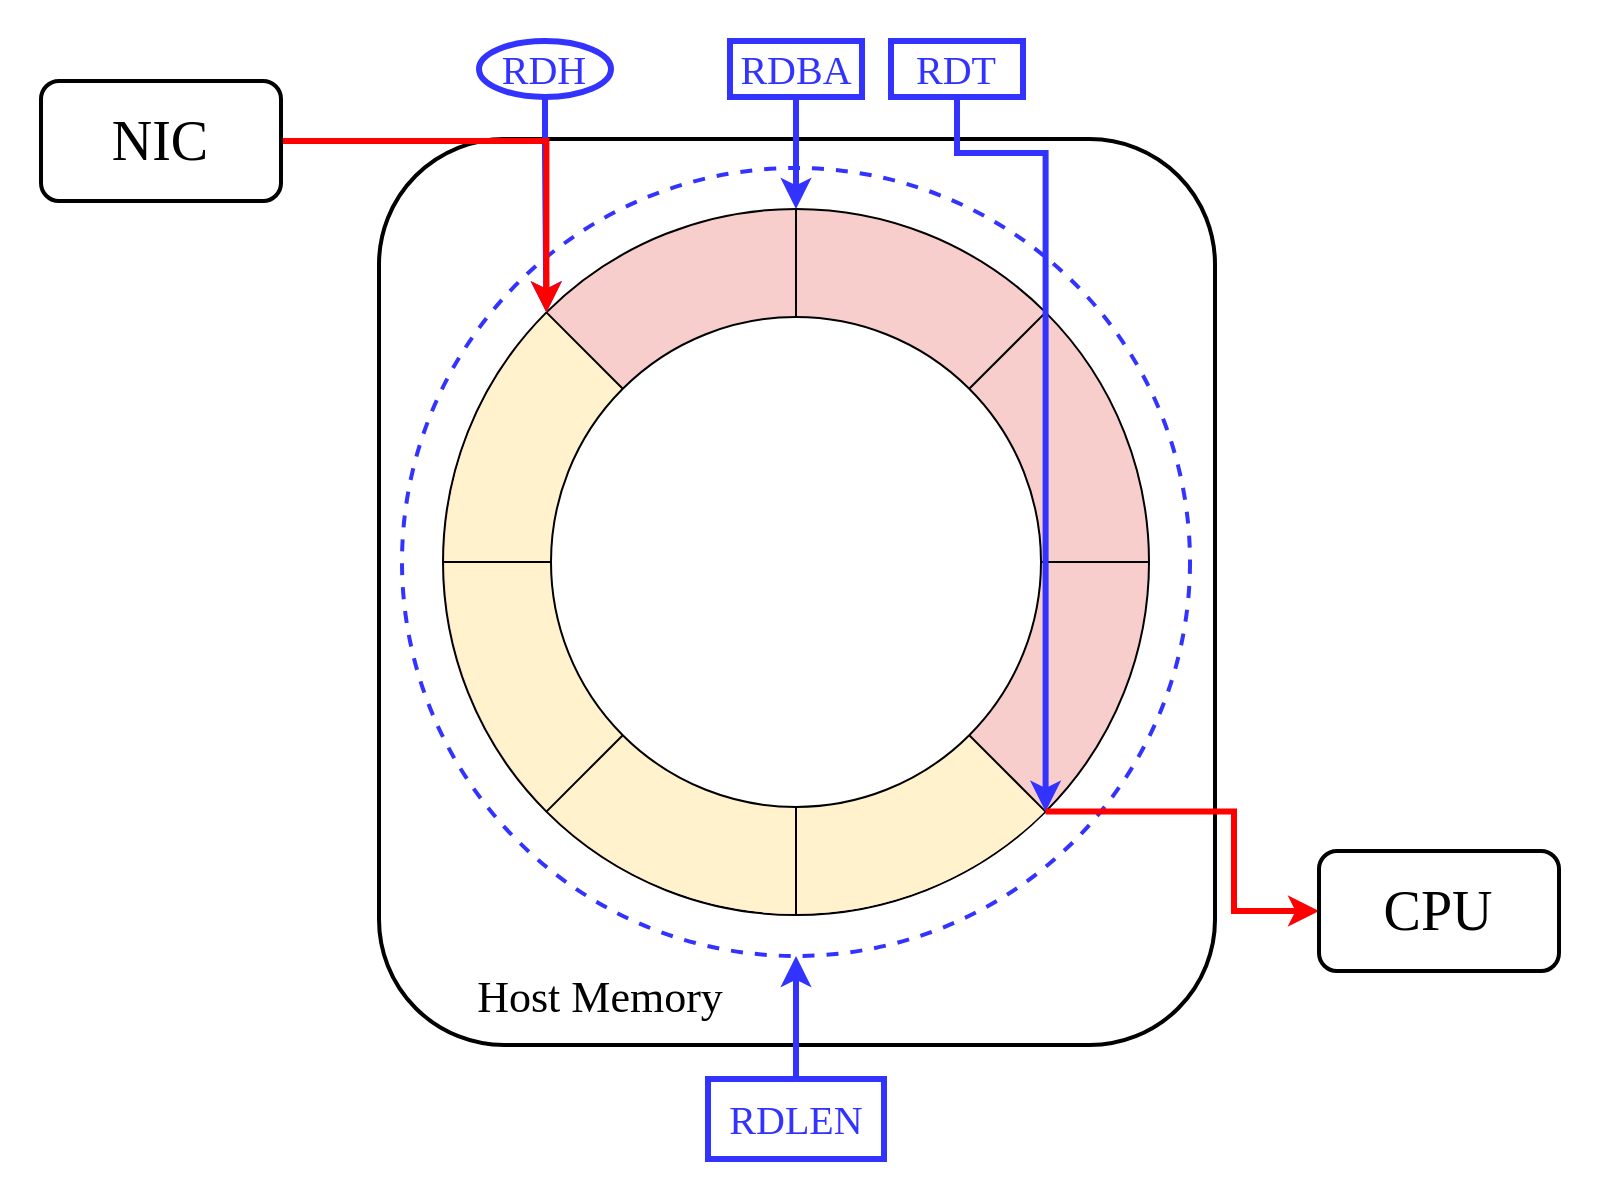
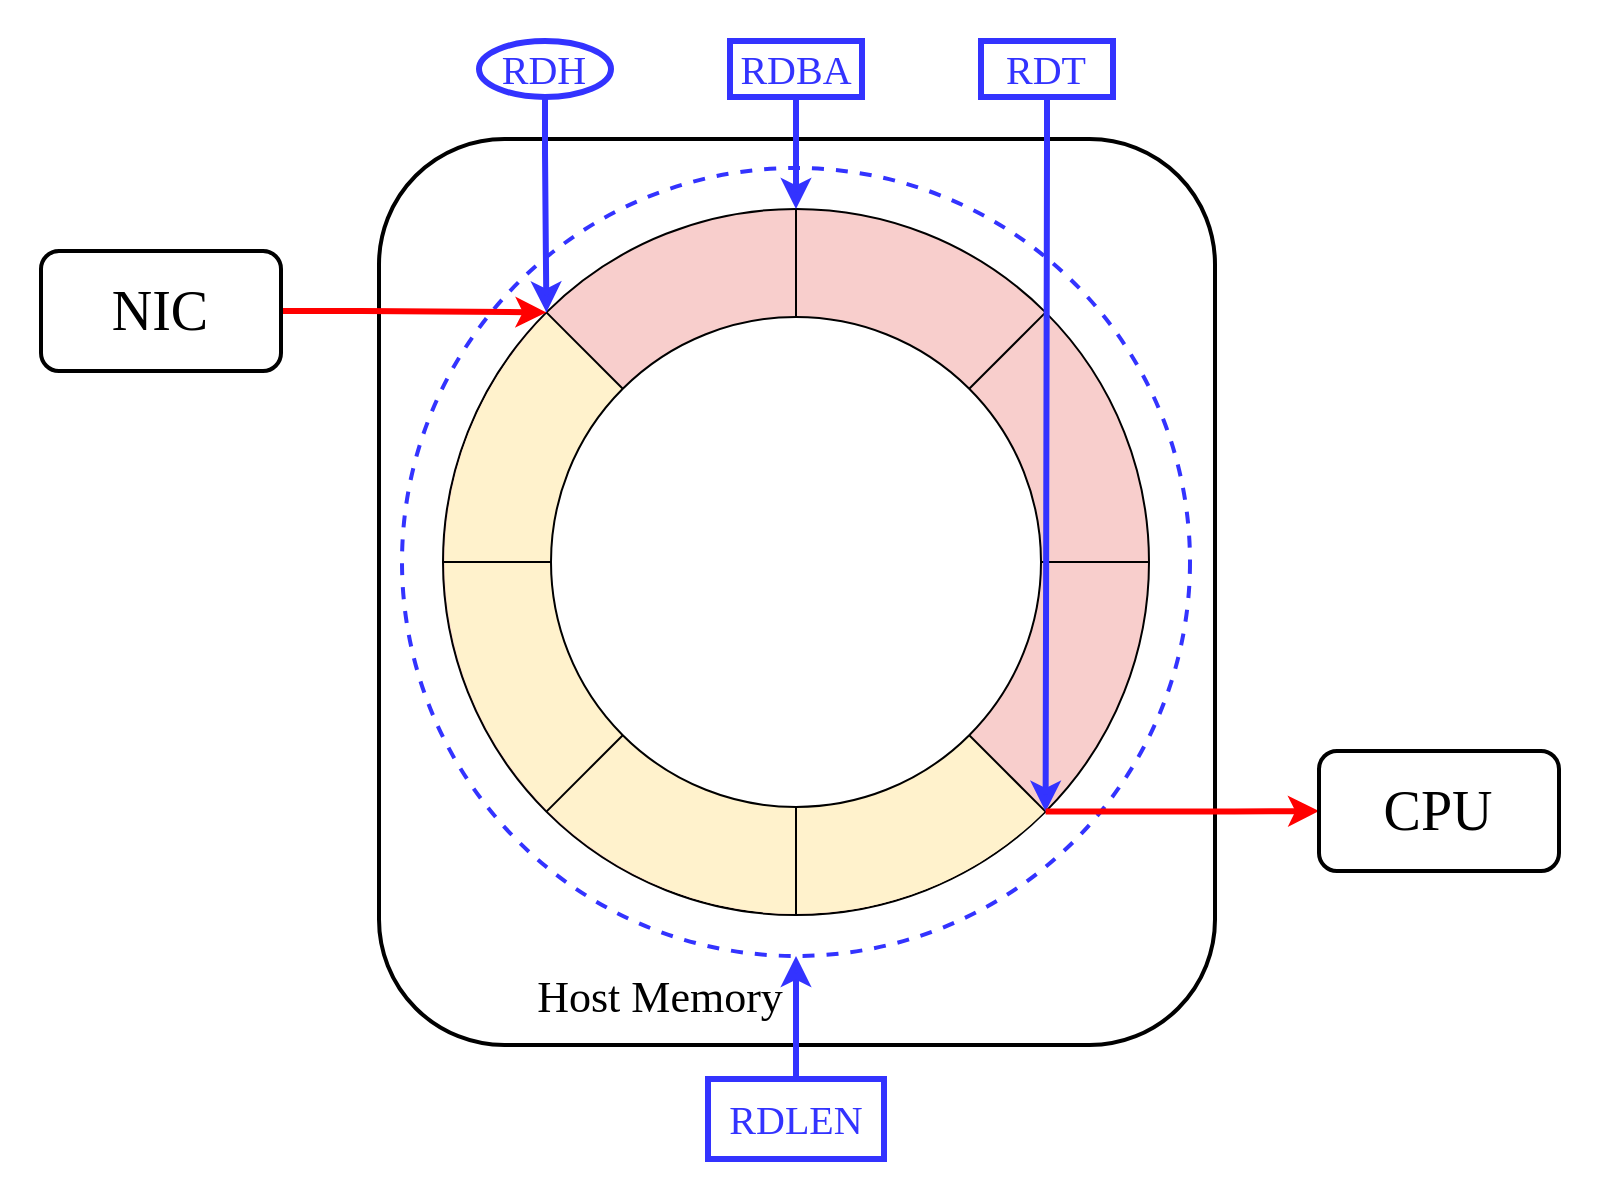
node "RDT": moved (957, 69) -> (1047, 69)
node "NIC": moved (161, 141) -> (161, 311)
node "CPU": moved (1439, 911) -> (1439, 811)
node "Host Memory": moved (601, 999) -> (661, 999)
